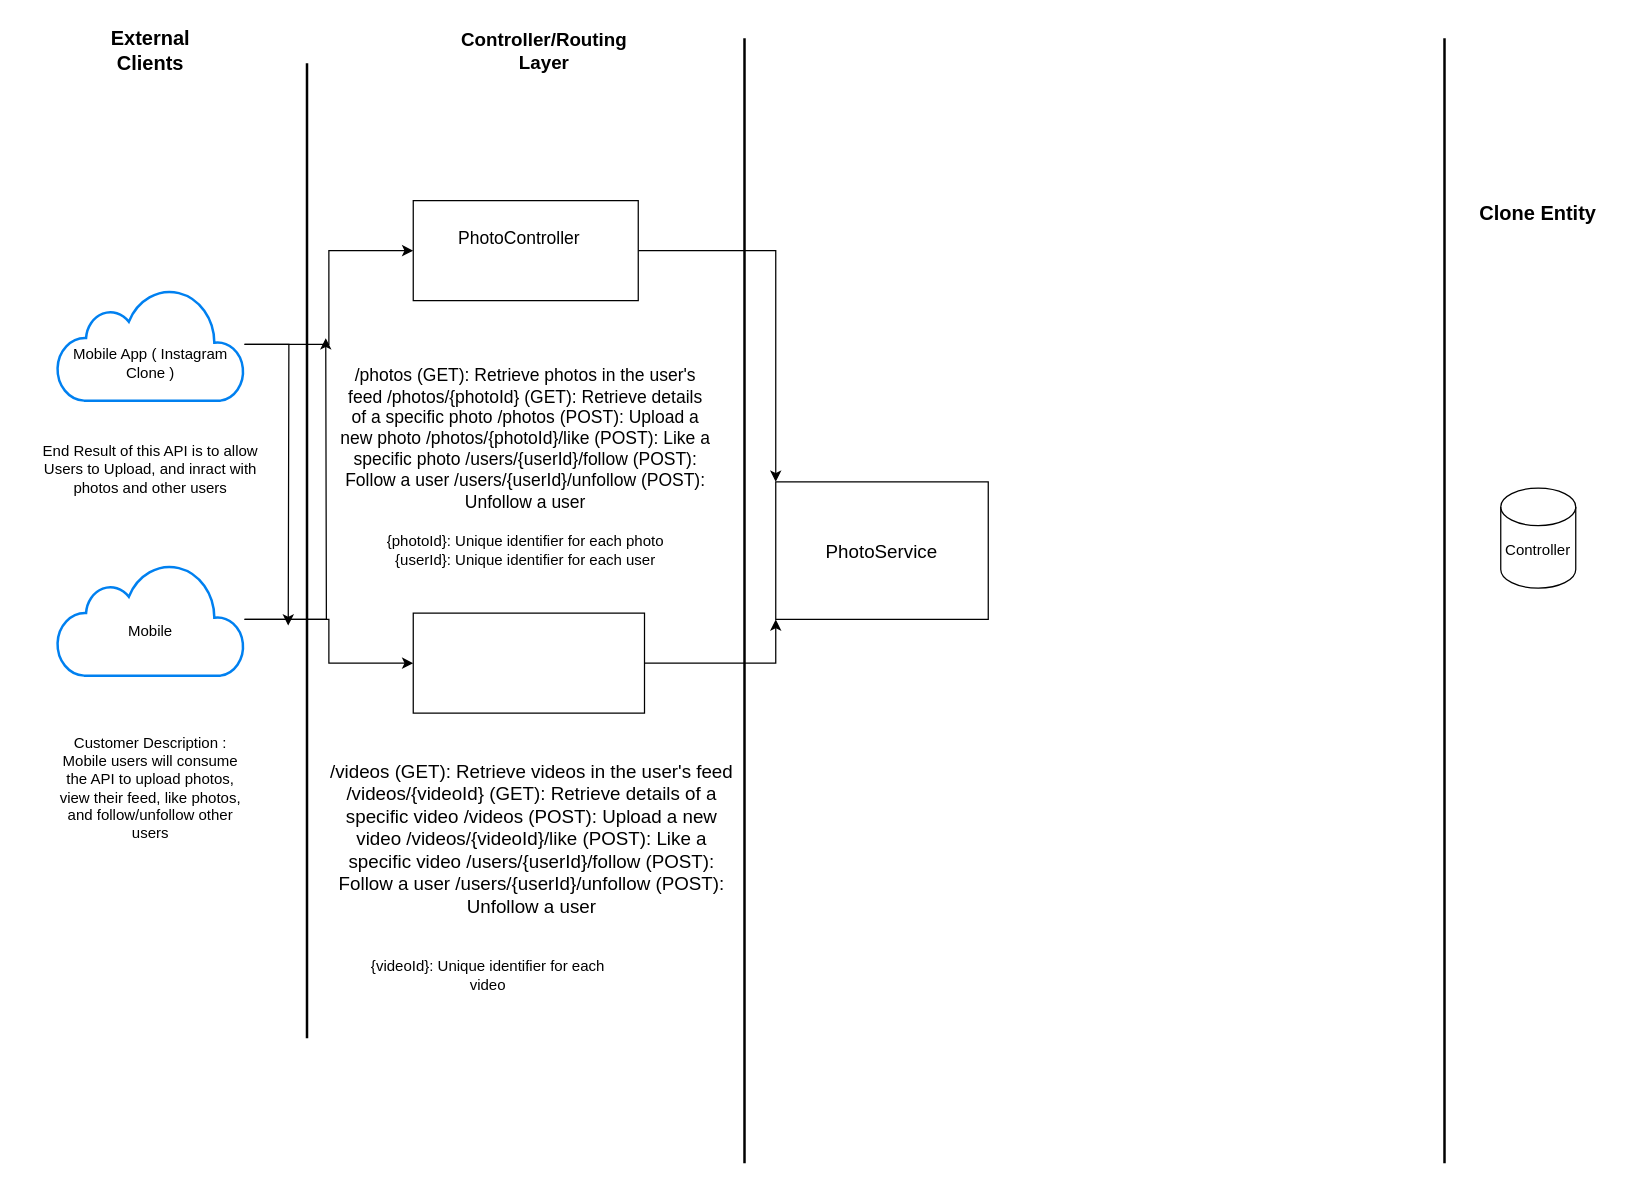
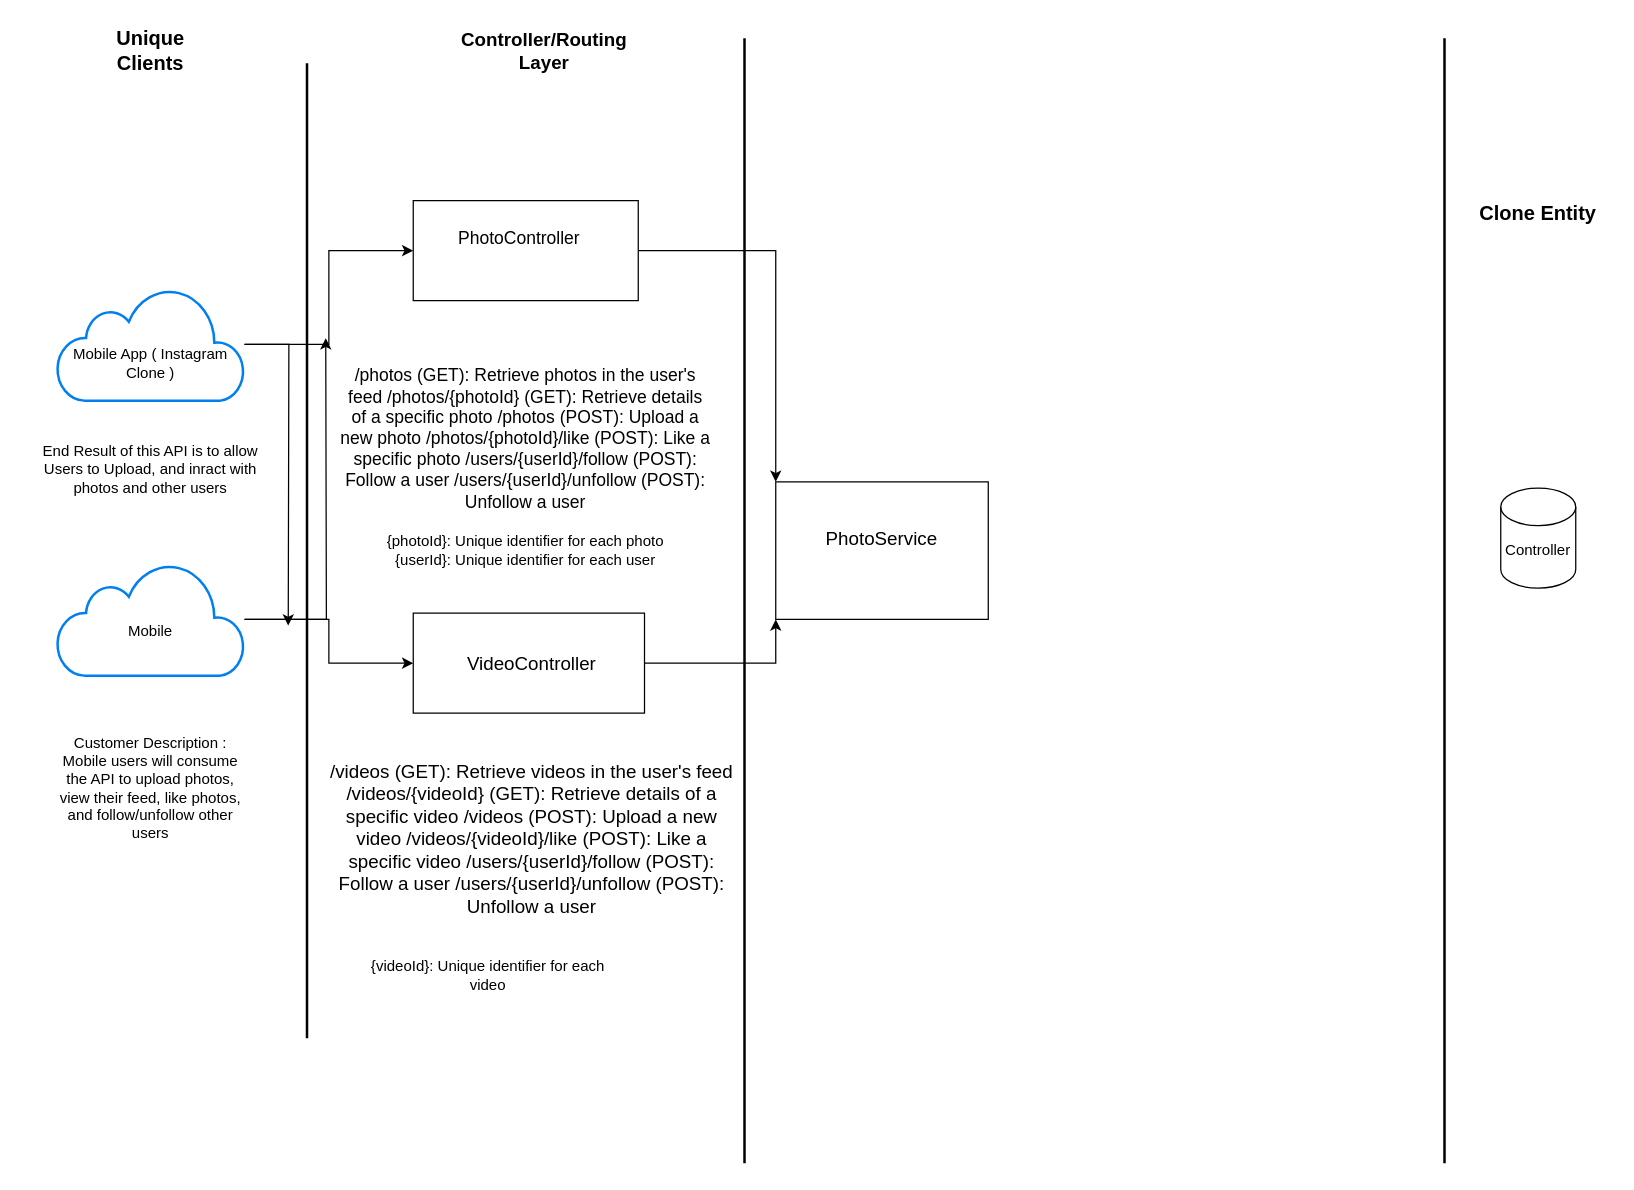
node "External Clients": label "External Clients" -> "Unique Clients"
node "PhotoService": moved (882, 551) -> (882, 538)
node "VideoController": added
